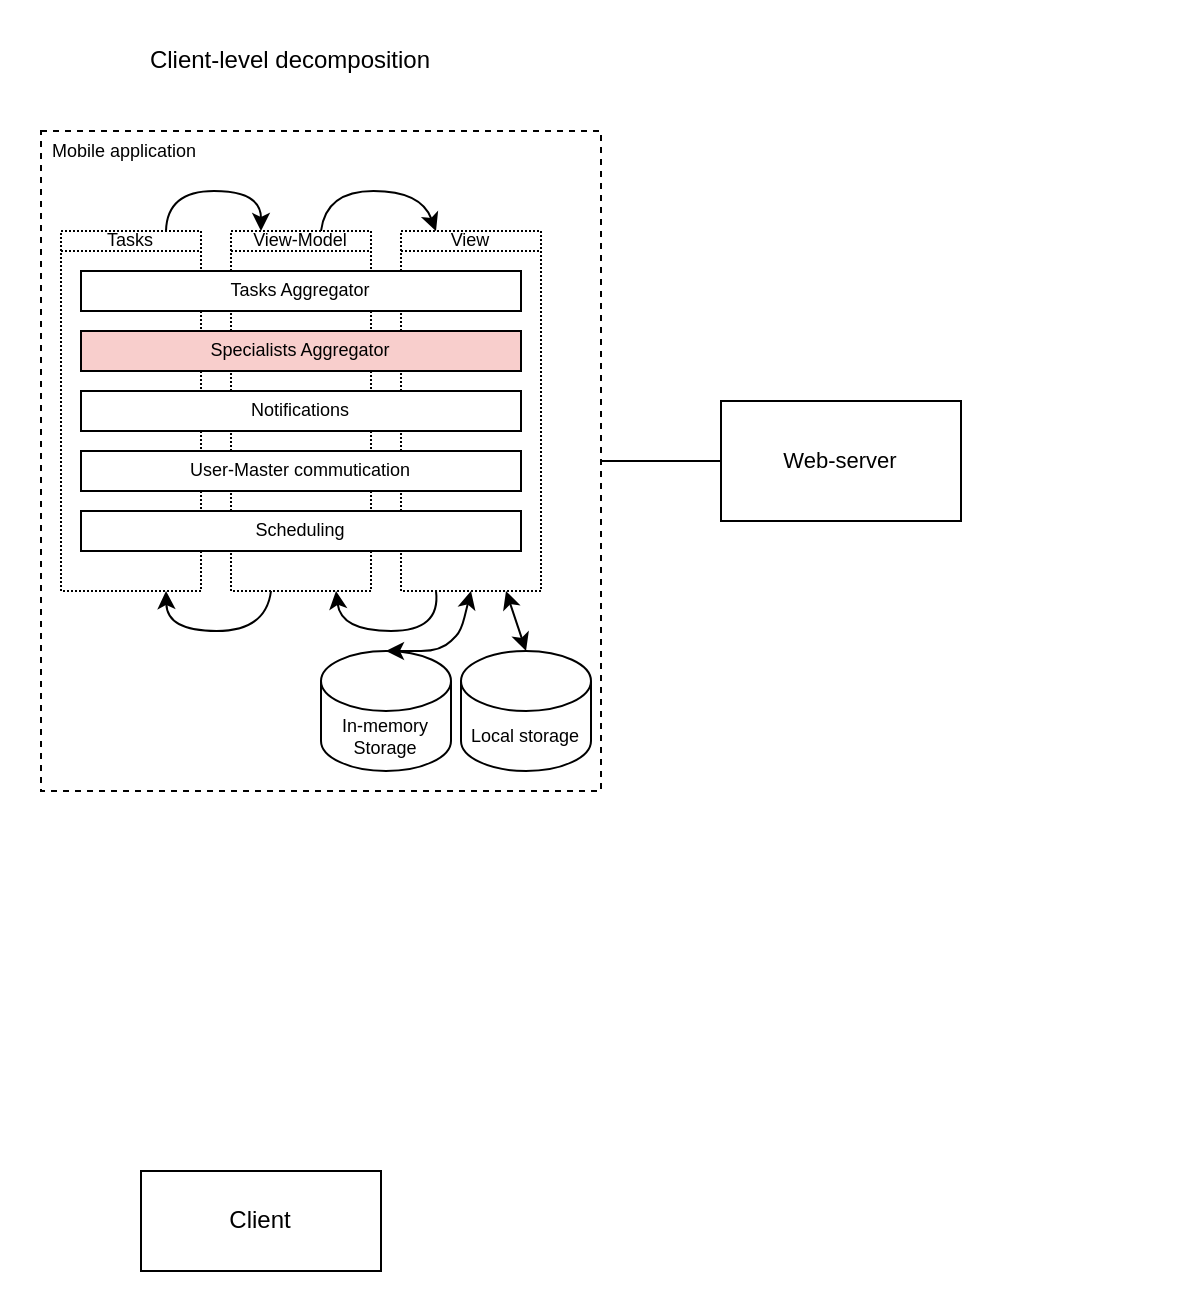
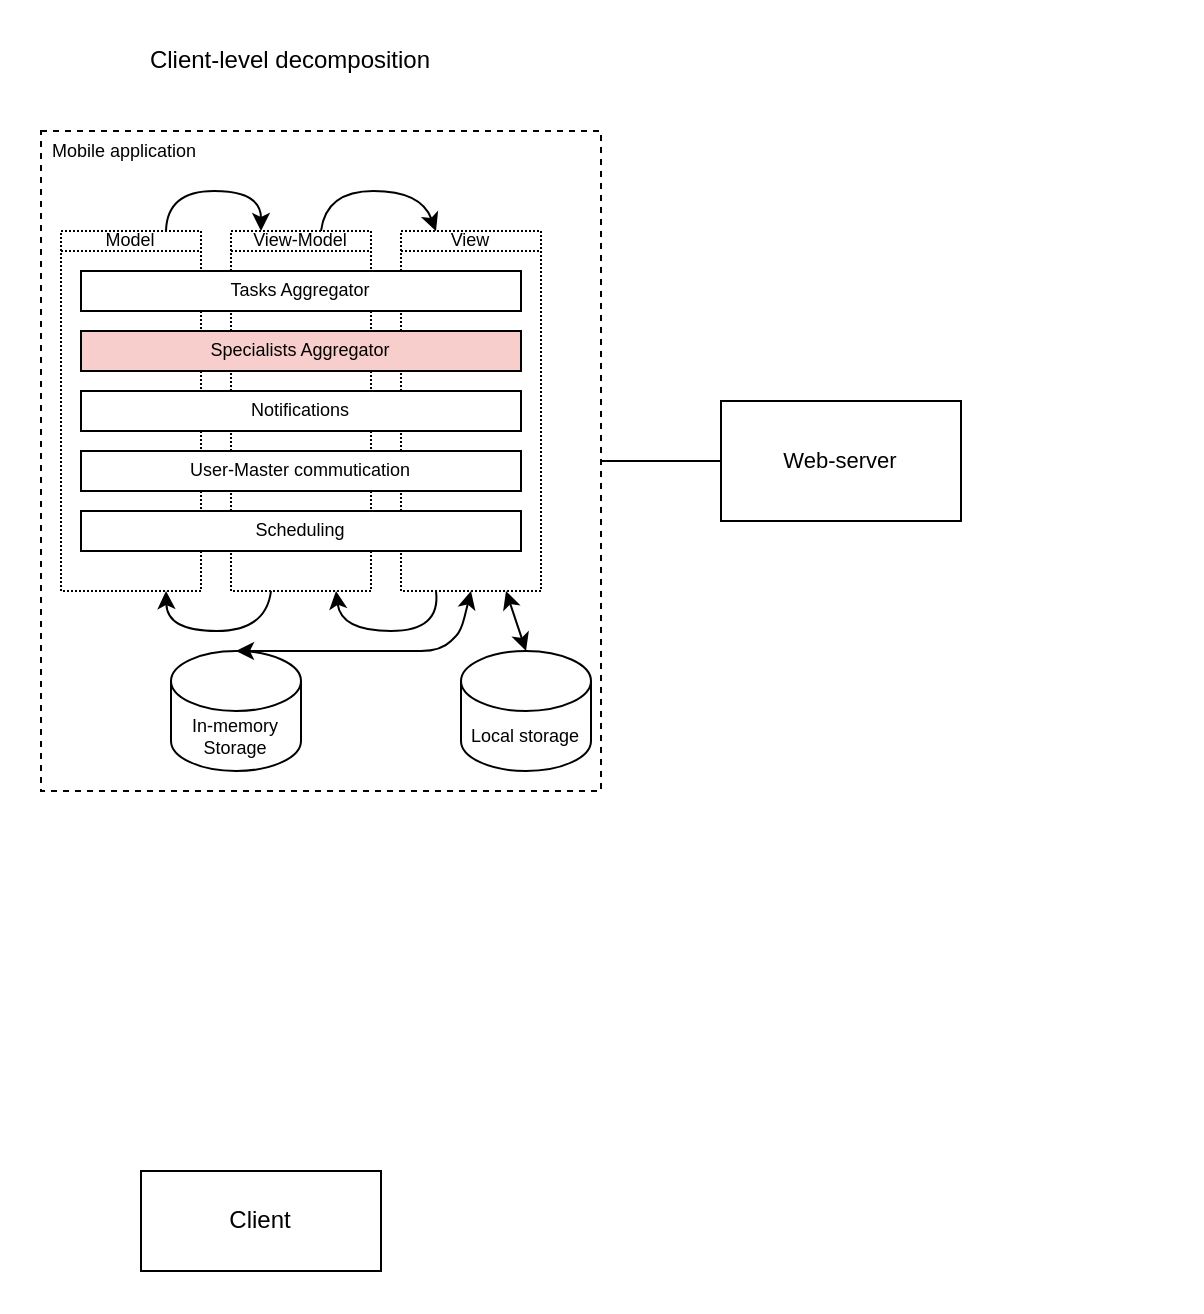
node "Tasks": label "Tasks" -> "Model"
node "In-memory Storage": moved (386, 711) -> (236, 711)
